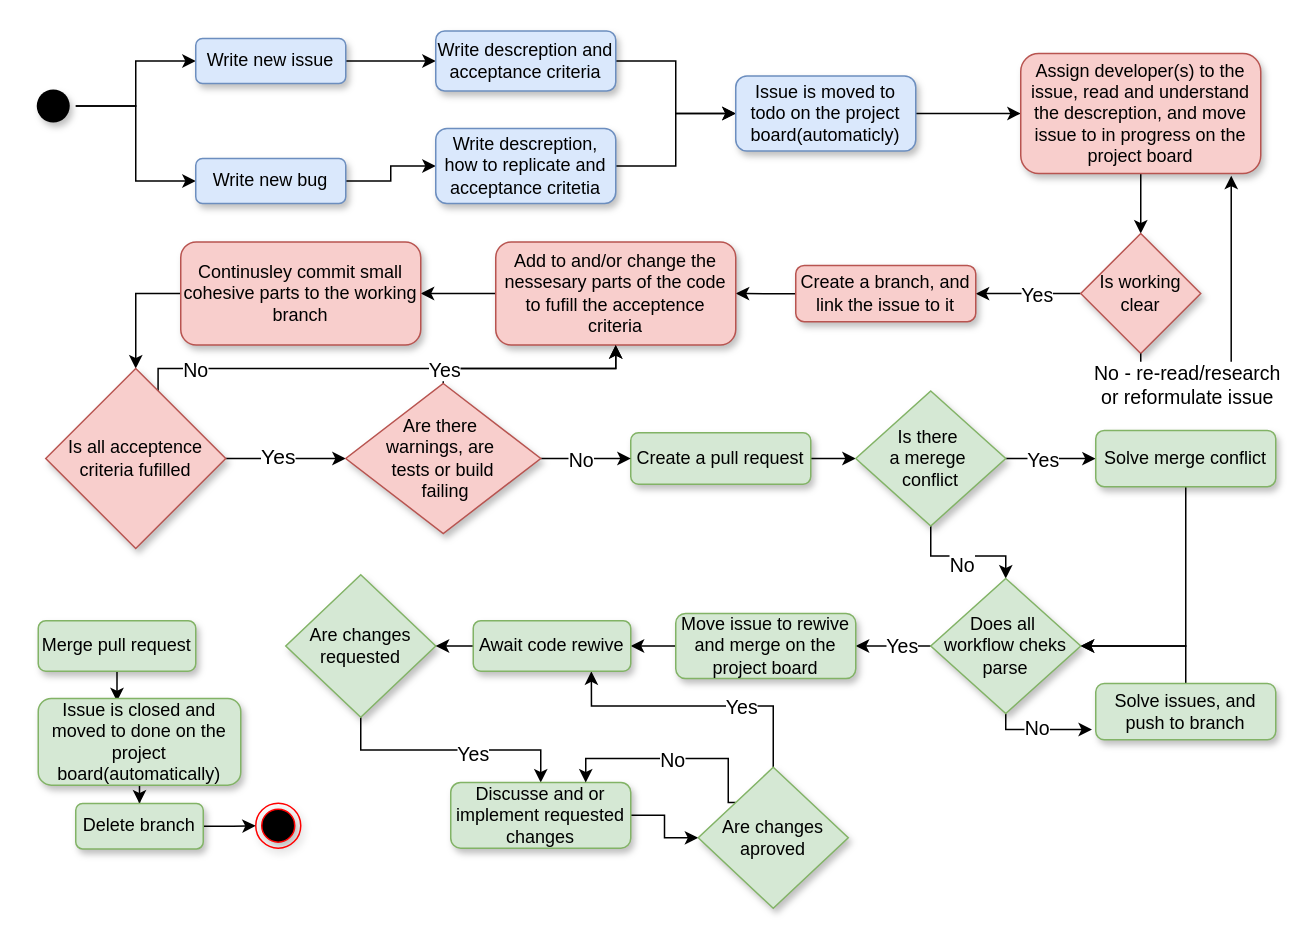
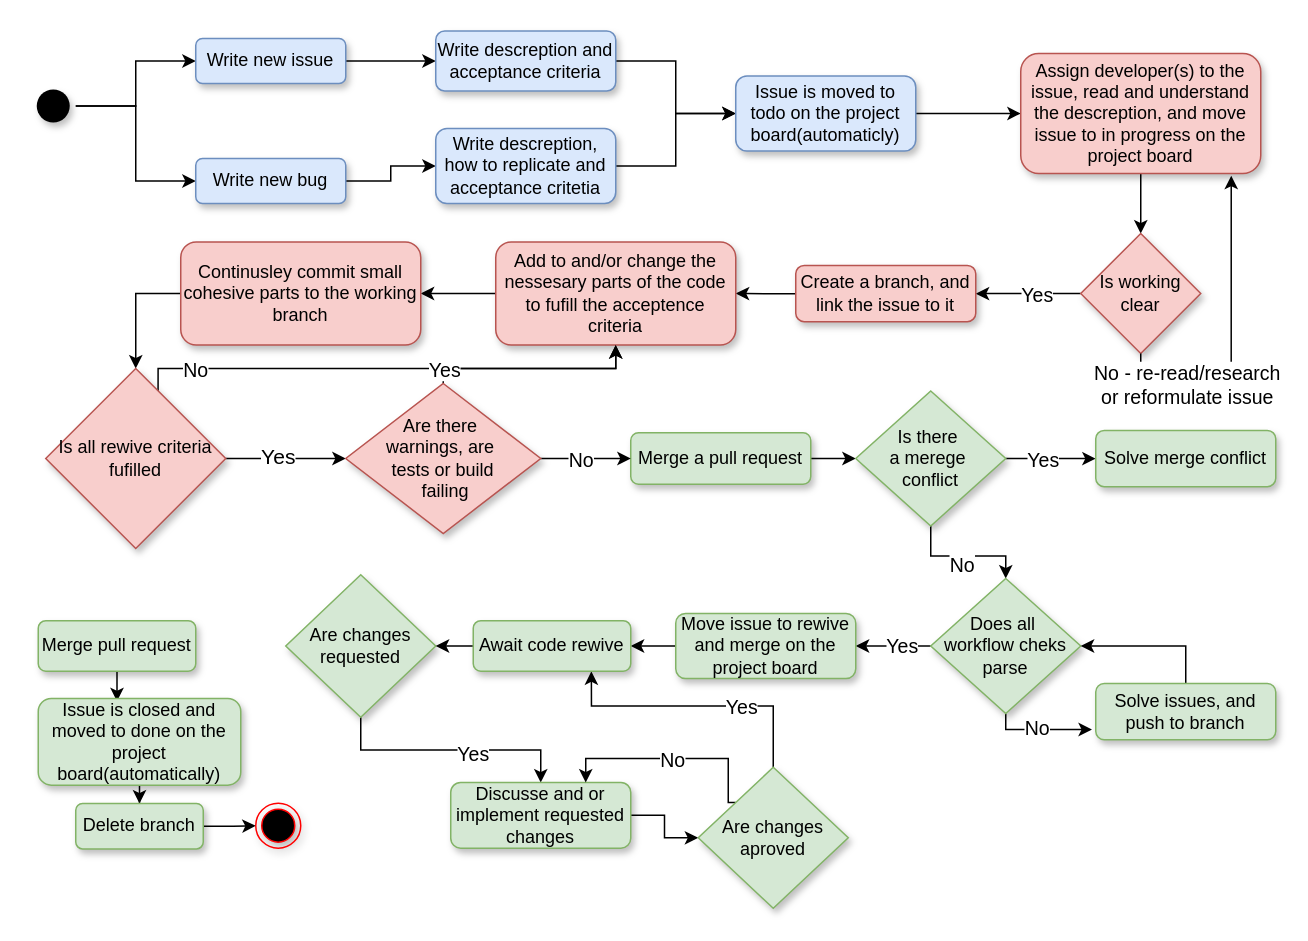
node "Is all acceptence criteria fufilled": label "Is all acceptence criteria fufilled" -> "Is all rewive criteria fufilled"
node "Create a pull request": label "Create a pull request" -> "Merge a pull request"
edge "Solve merge conflict" -> "Does all workflow cheks parse": removed
